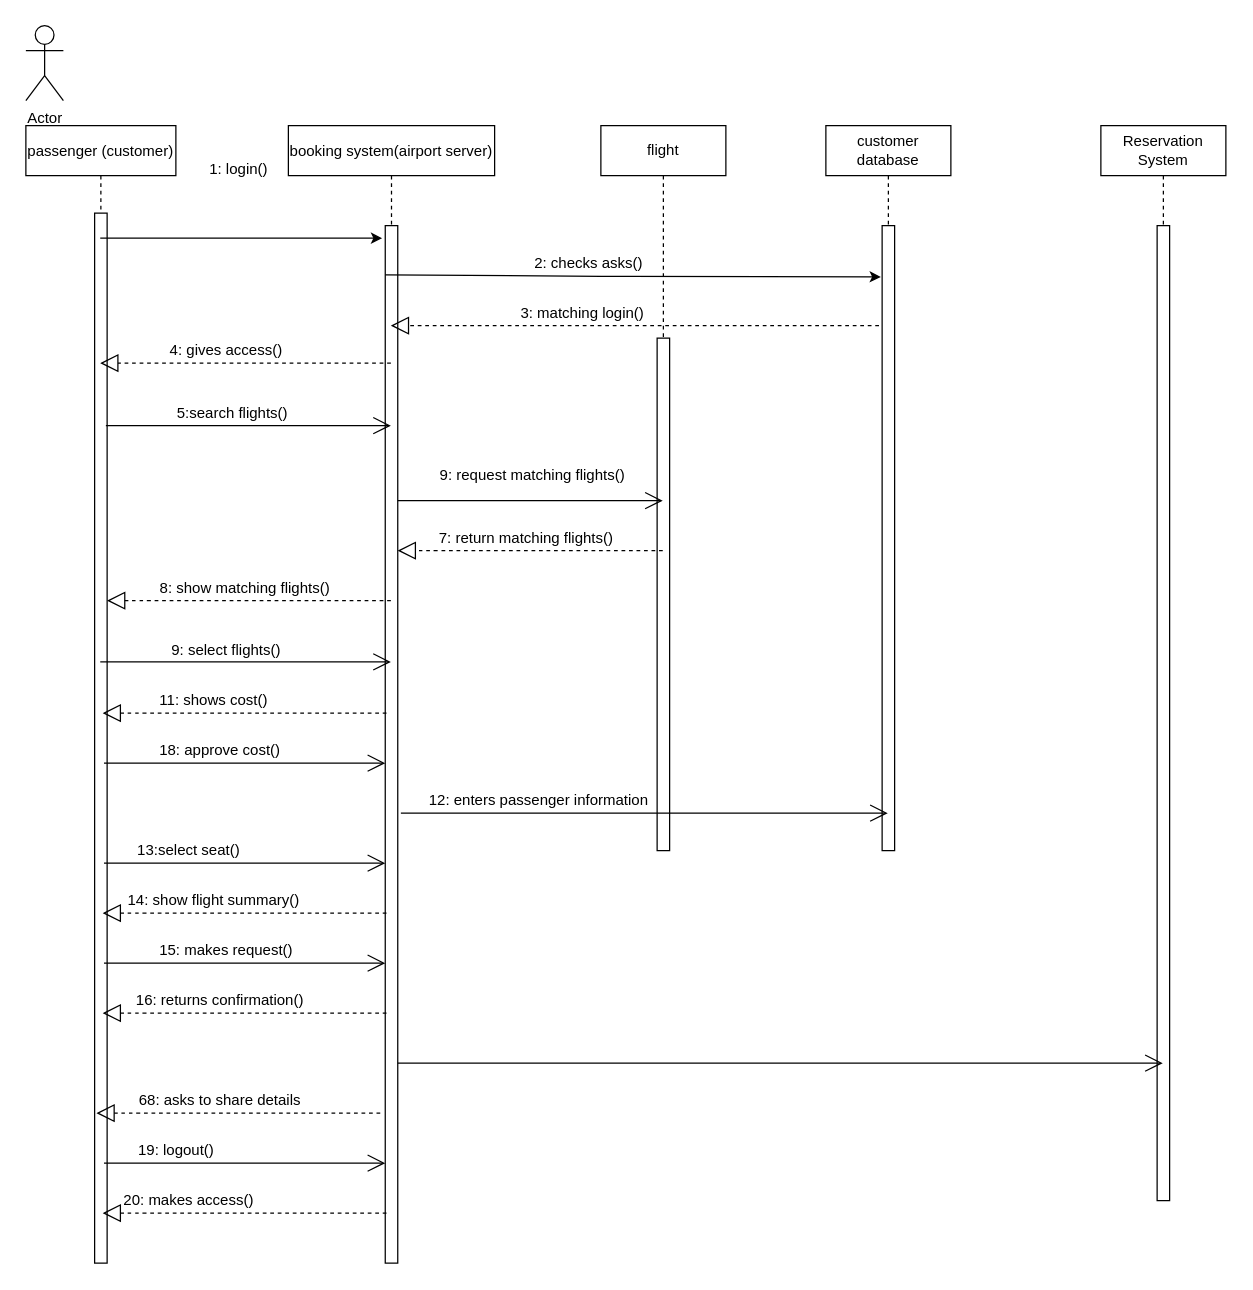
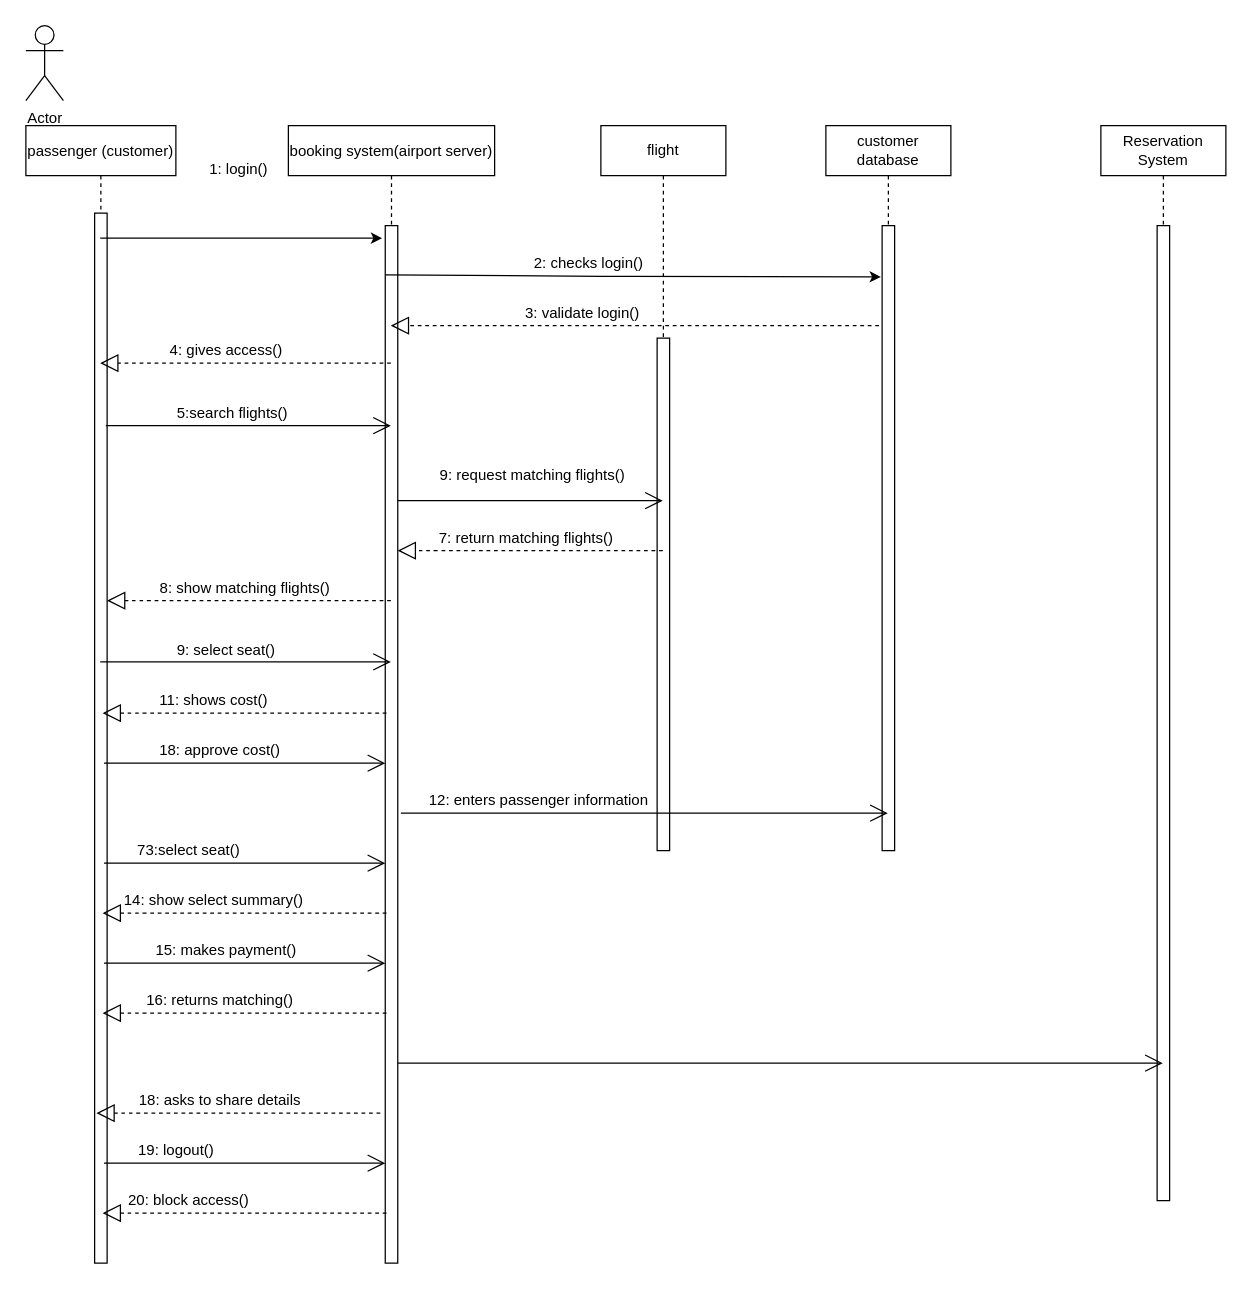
node "2: checks asks()": label "2: checks asks()" -> "2: checks login()"
node "3: matching login()": label "3: matching login()" -> "3: validate login()"
node "9: select flights()": label "9: select flights()" -> "9: select seat()"
node "13:select seat()": label "13:select seat()" -> "73:select seat()"
node "14: show flight summary()": label "14: show flight summary()" -> "14: show select summary()"
node "15: makes request()": label "15: makes request()" -> "15: makes payment()"
node "16: returns confirmation()": label "16: returns confirmation()" -> "16: returns matching()"
node "68: asks to share details": label "68: asks to share details" -> "18: asks to share details"
node "20: makes access()": label "20: makes access()" -> "20: block access()"
